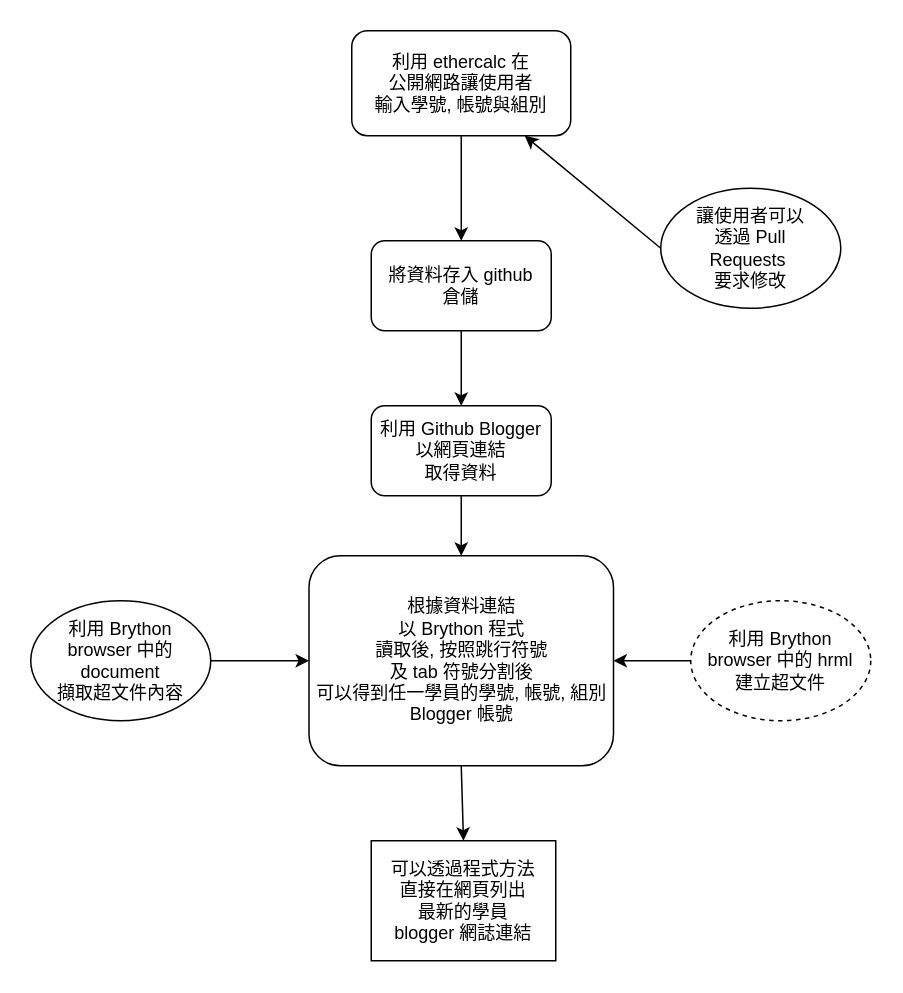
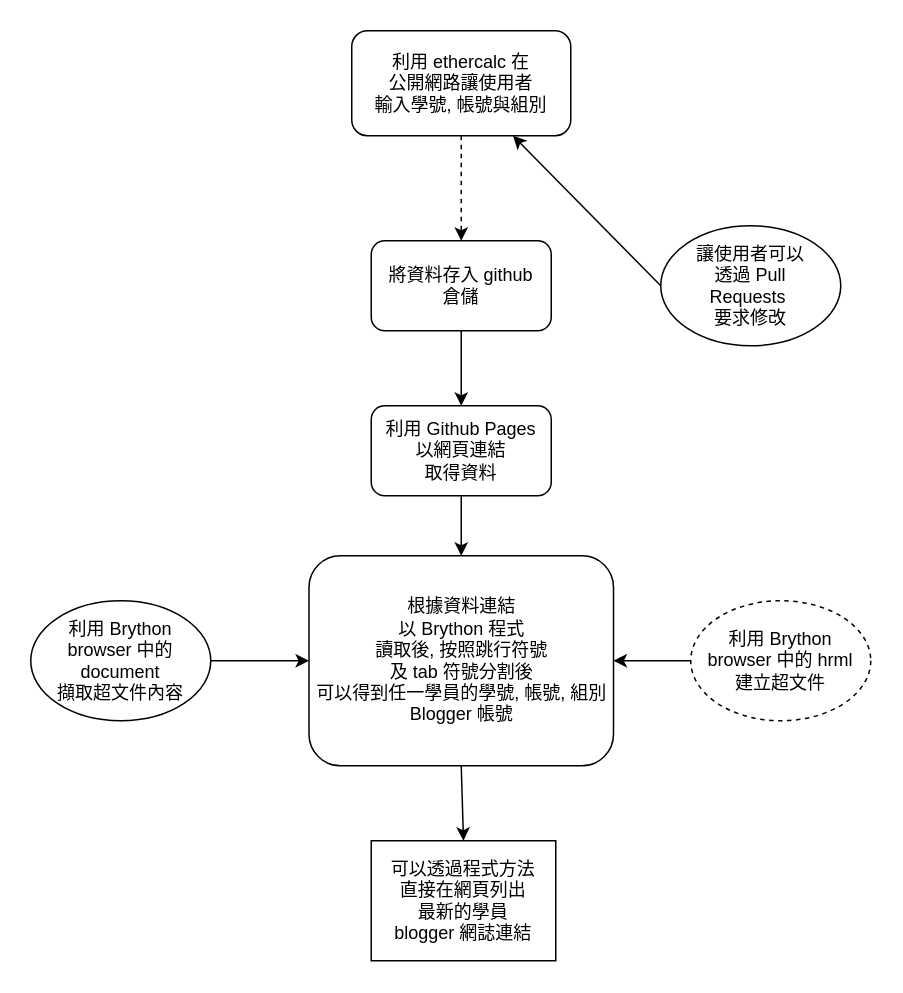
edge "利用 ethercalc 在 公開網路讓使用者 輸入學號, 帳號與組別" -> "將資料存入 github 倉儲": style solid -> dashed
node "讓使用者可以 透過 Pull Requests 要求修改": moved (751, 248) -> (751, 286)
node "利用 Github Blogger 以網頁連結 取得資料": label "利用 Github Blogger 以網頁連結 取得資料" -> "利用 Github Pages 以網頁連結 取得資料"
